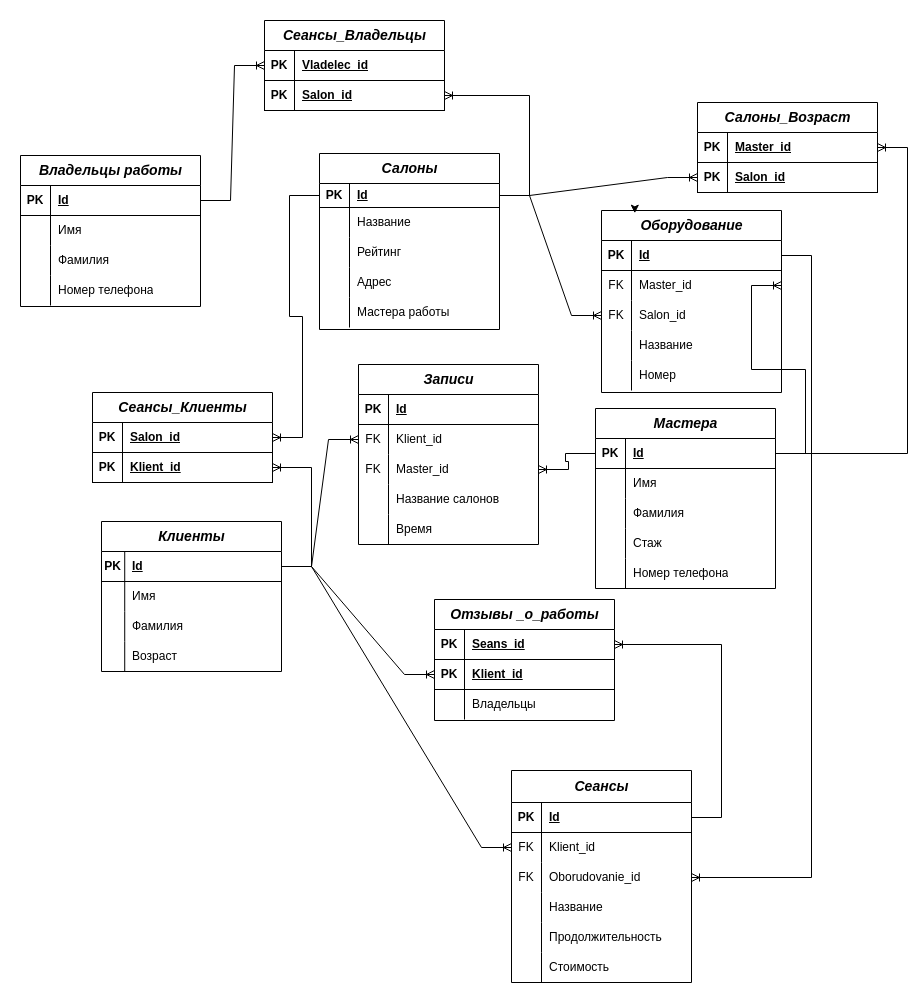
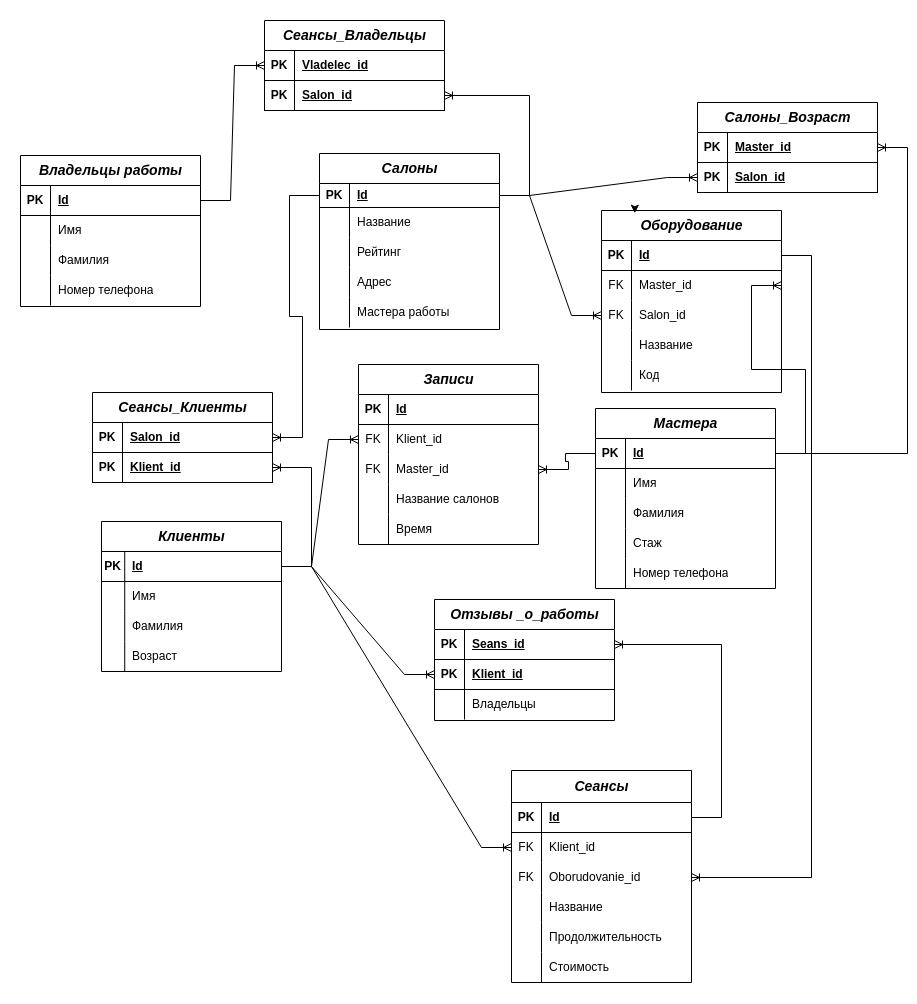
node "Номер": label "Номер" -> "Код"
